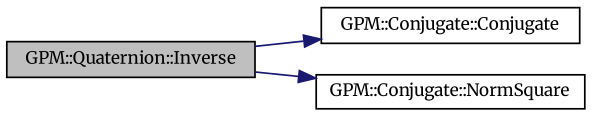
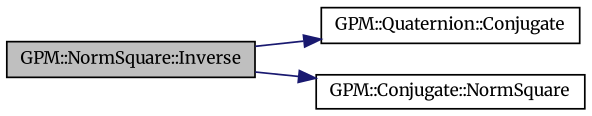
node "GPM::Conjugate::Conjugate": label "GPM::Conjugate::Conjugate" -> "GPM::Quaternion::Conjugate"
node "GPM::Quaternion::Inverse": label "GPM::Quaternion::Inverse" -> "GPM::NormSquare::Inverse"
